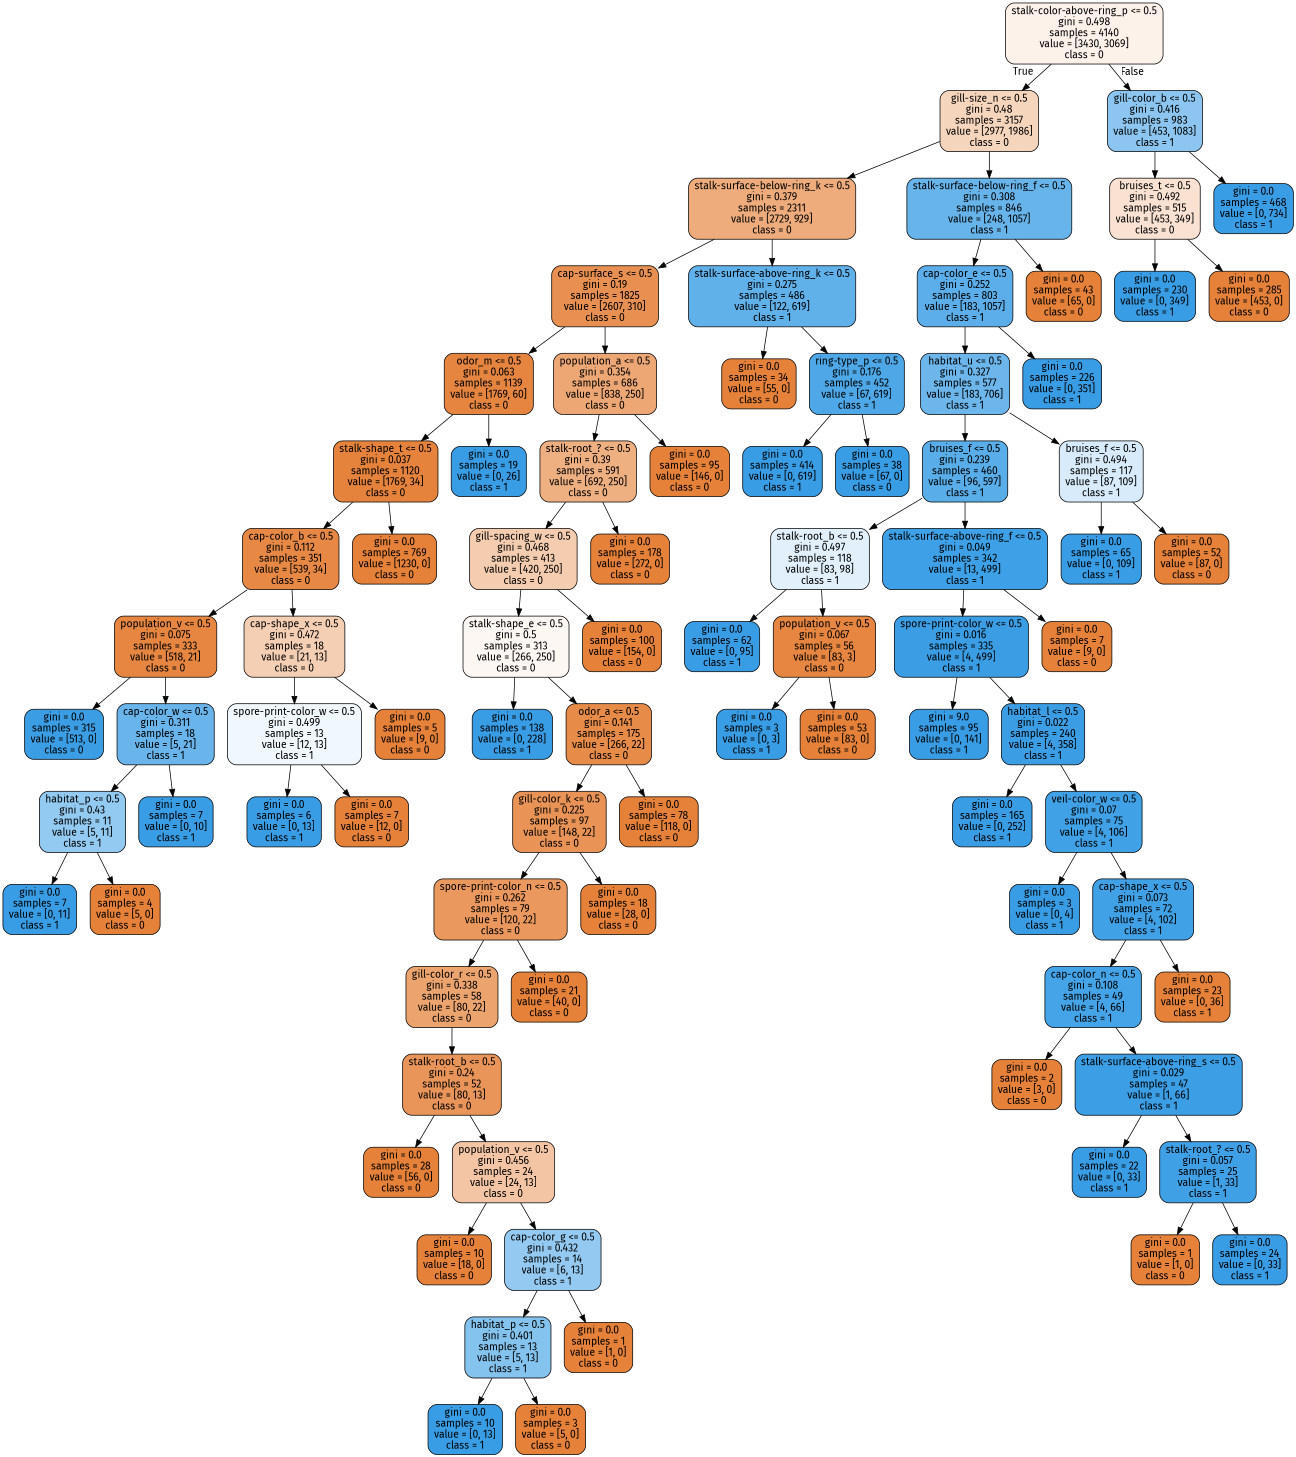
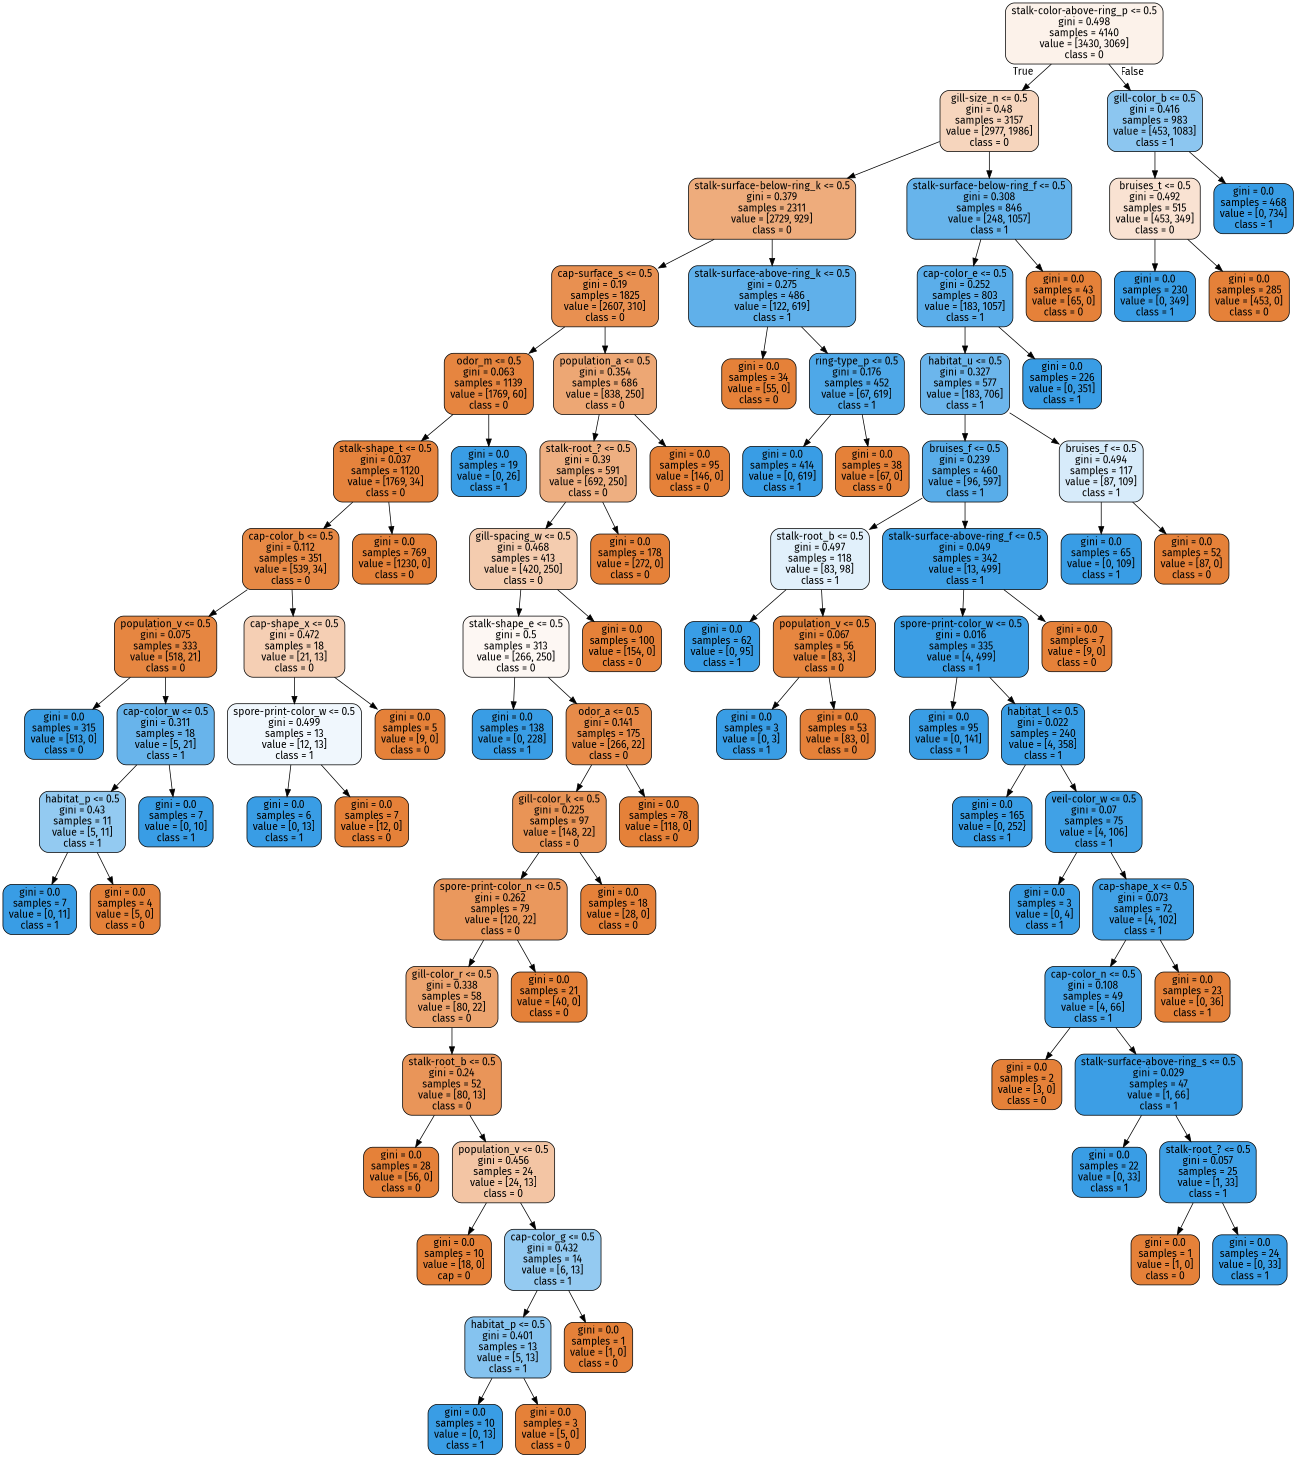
node "gini = 0.0 samples = 38 value = [67, 0] class = 0": fillcolor #399de5 -> #e58139
node "gini = 9.0 samples = 95 value = [0, 141] class = 1": label "gini = 9.0 samples = 95 value = [0, 141] class = 1" -> "gini = 0.0 samples = 95 value = [0, 141] class = 1"
node "gini = 0.0 samples = 10 value = [18, 0] class = 0": label "gini = 0.0 samples = 10 value = [18, 0] class = 0" -> "gini = 0.0 samples = 10 value = [18, 0] cap = 0"
